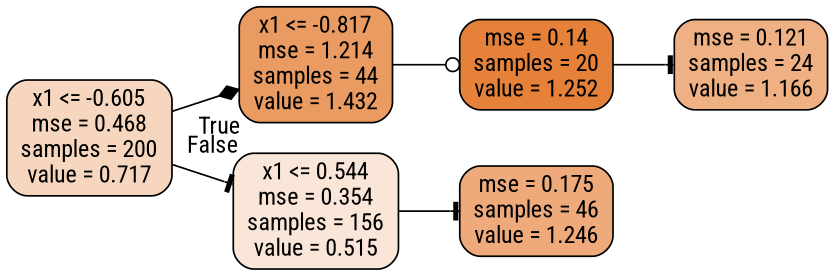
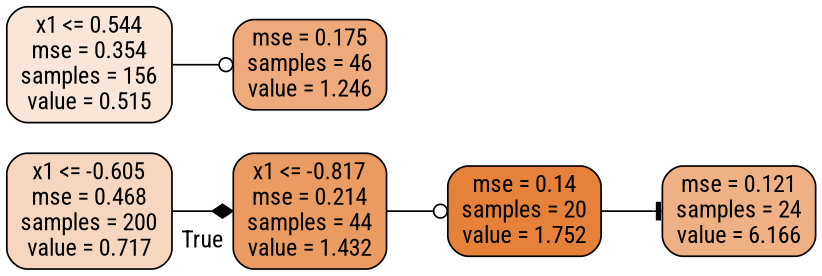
node "x1 <= -0.817 mse = 1.214 samples = 44 value = 1.432": label "x1 <= -0.817 mse = 1.214 samples = 44 value = 1.432" -> "x1 <= -0.817 mse = 0.214 samples = 44 value = 1.432"
node "mse = 0.14 samples = 20 value = 1.252": label "mse = 0.14 samples = 20 value = 1.252" -> "mse = 0.14 samples = 20 value = 1.752"
node "mse = 0.121 samples = 24 value = 1.166": label "mse = 0.121 samples = 24 value = 1.166" -> "mse = 0.121 samples = 24 value = 6.166"
edge "x1 <= -0.605 mse = 0.468 samples = 200 value = 0.717" -> "x1 <= 0.544 mse = 0.354 samples = 156 value = 0.515": removed
edge "x1 <= 0.544 mse = 0.354 samples = 156 value = 0.515" -> "mse = 0.175 samples = 46 value = 1.246": arrowhead tee -> odot
